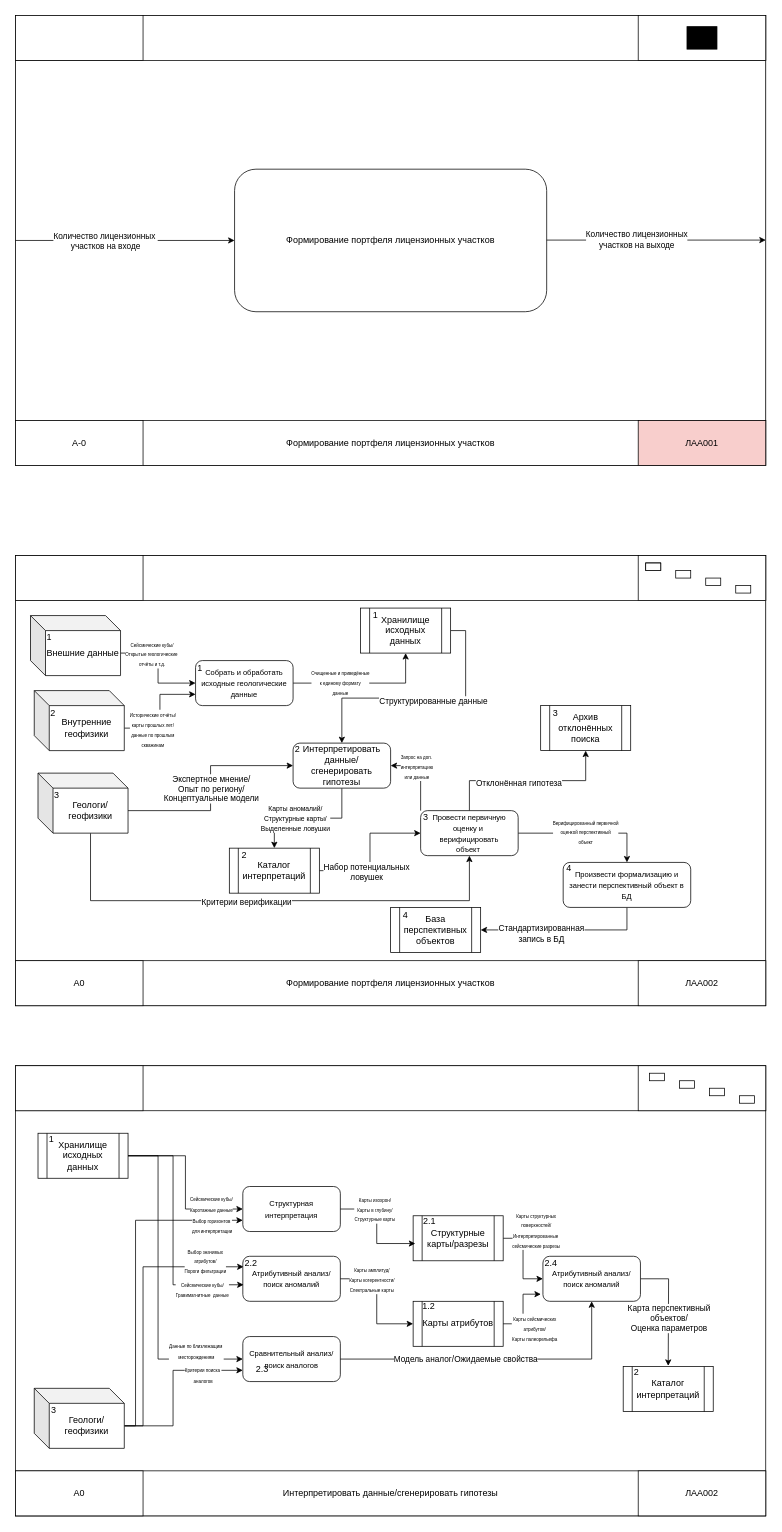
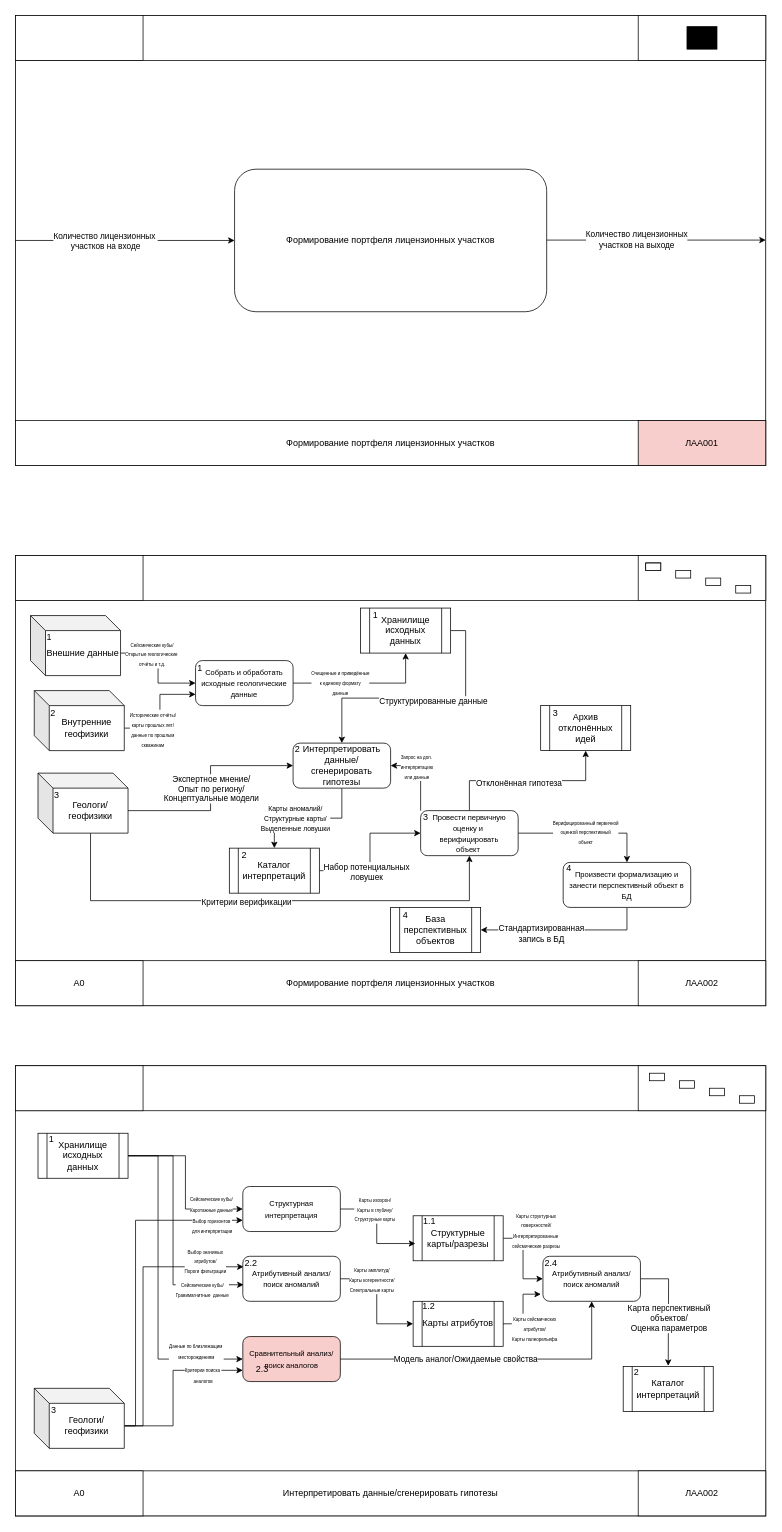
node "A-0": removed
node "Архив отклонённых поиска": label "Архив отклонённых поиска" -> "Архив отклонённых идей"
node "2.1": label "2.1" -> "1.1"
node "Сравнительный анализ/ поиск аналогов": fillcolor #ffffff -> #f8cecc
